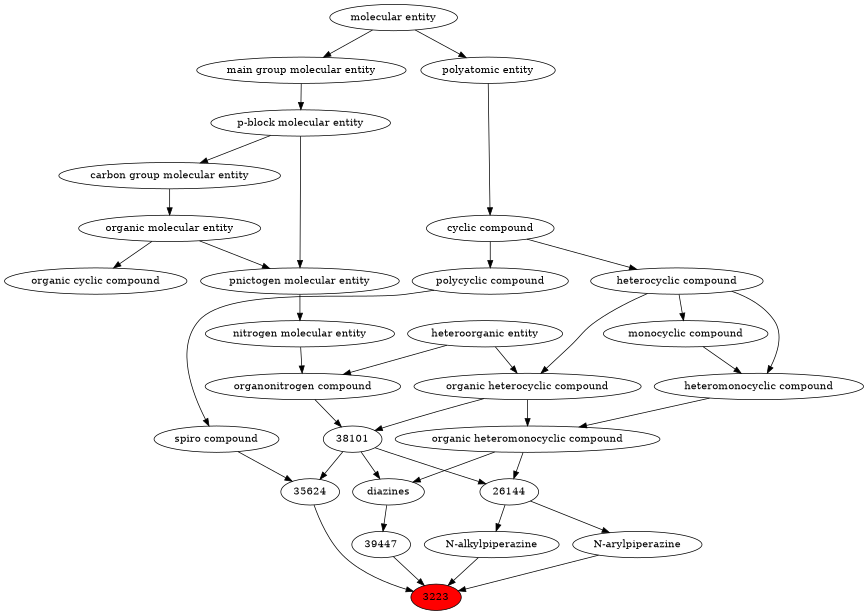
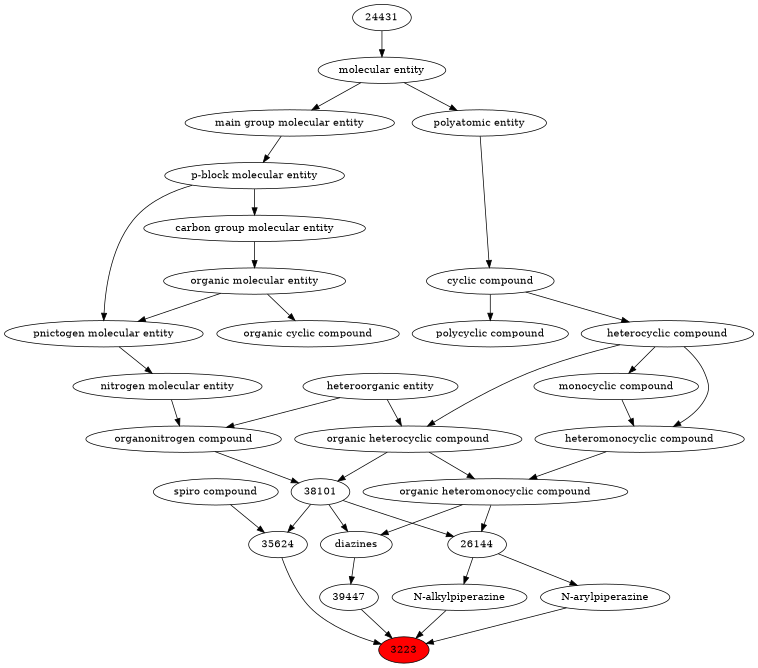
node "24431": added
edge "polycyclic compound" -> "spiro compound": removed
